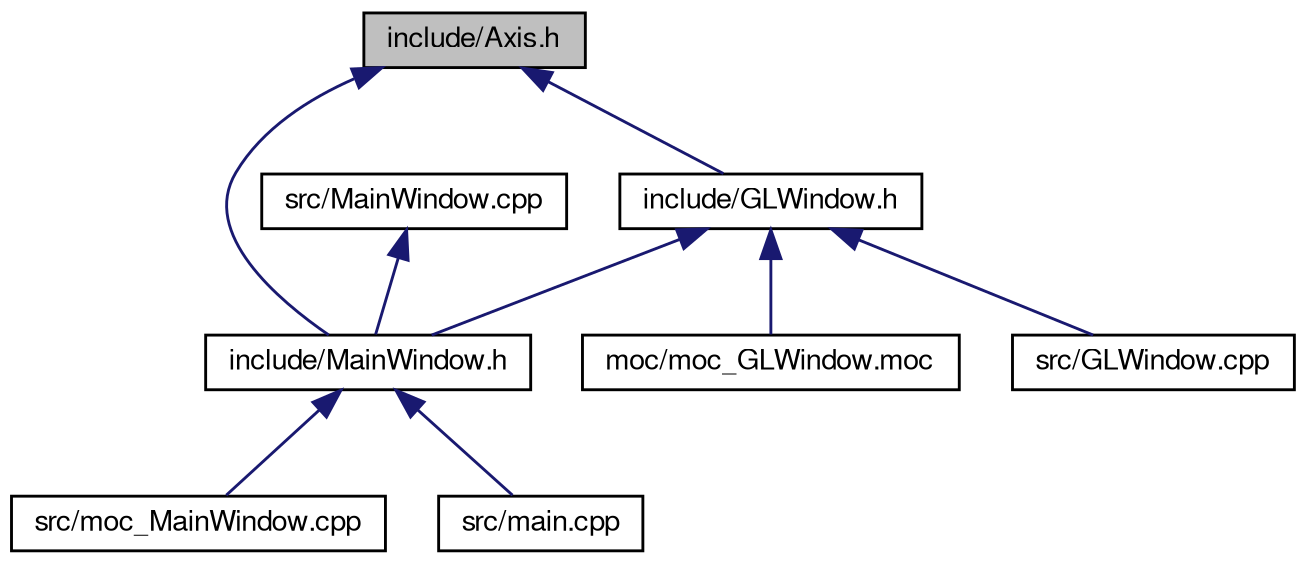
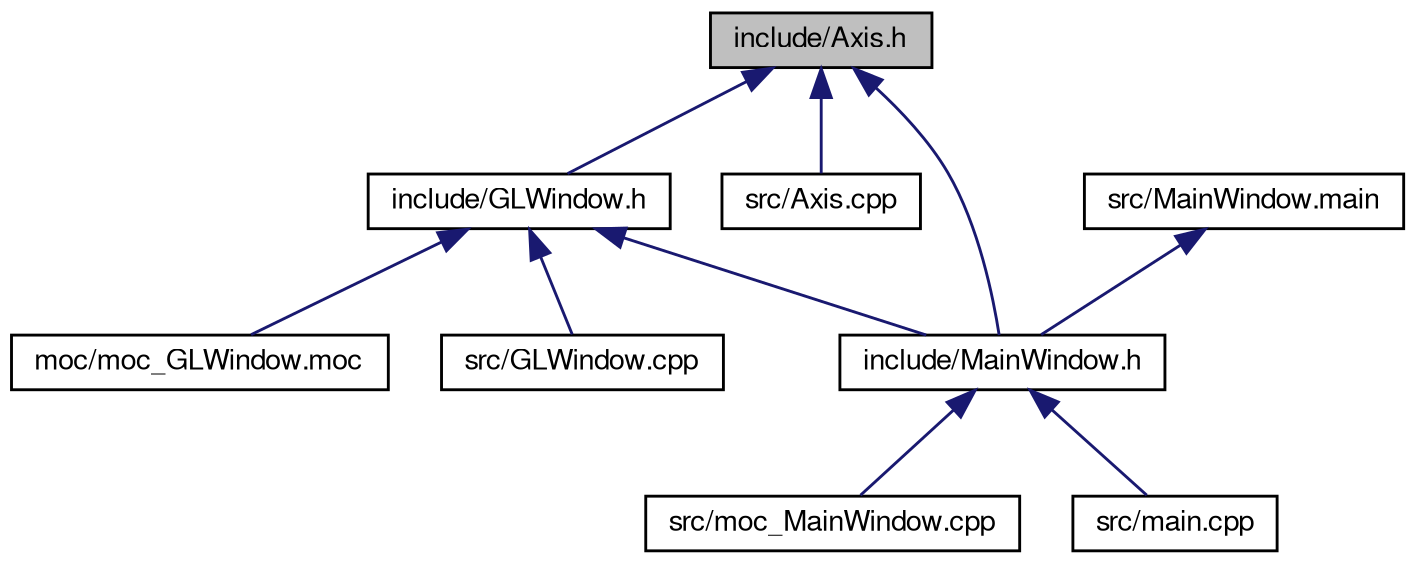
node "src/MainWindow.cpp": label "src/MainWindow.cpp" -> "src/MainWindow.main"
node "src/Axis.cpp": added
